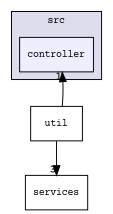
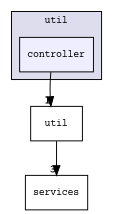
cluster "src": label "src" -> "util"
edge "util" -> "controller": reversed
